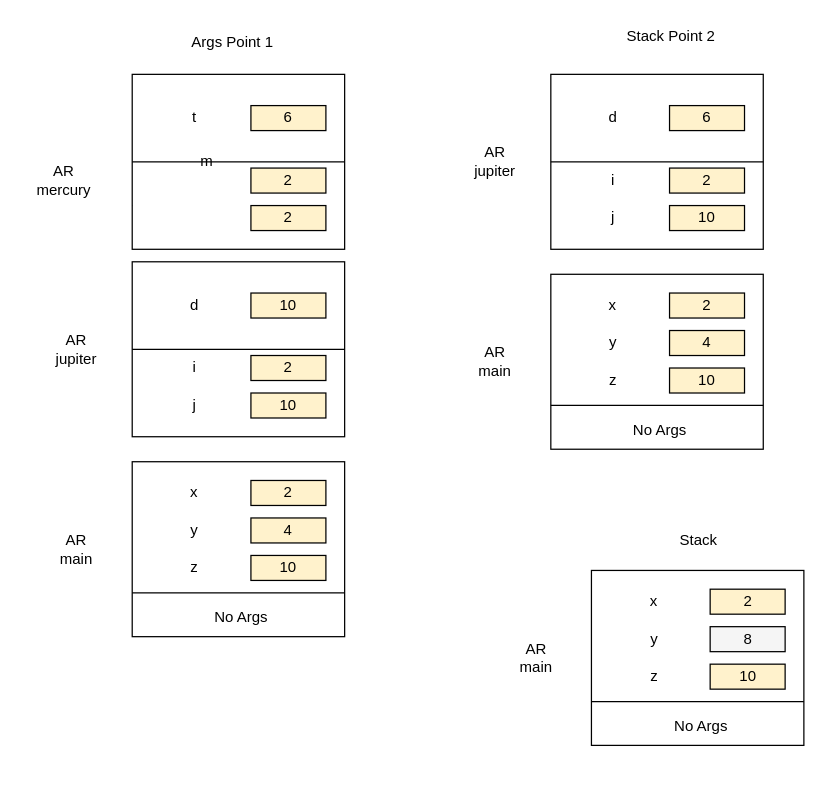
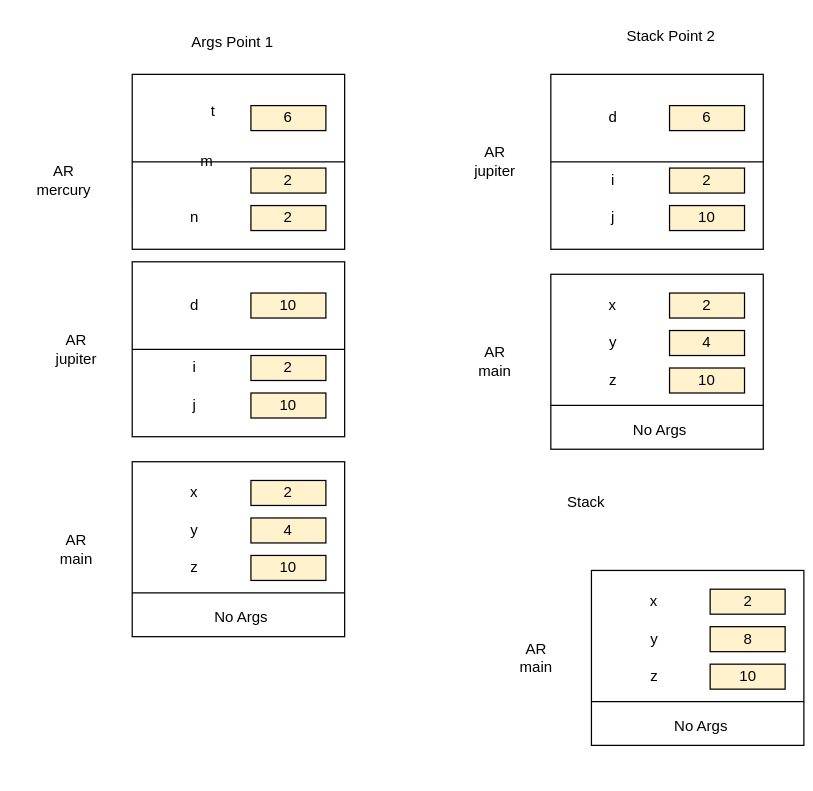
node "t": moved (194, 118) -> (213, 112)
node "n": added
node "Stack": moved (698, 541) -> (585, 503)
node "8": fillcolor #f5f5f5 -> #fff2cc
